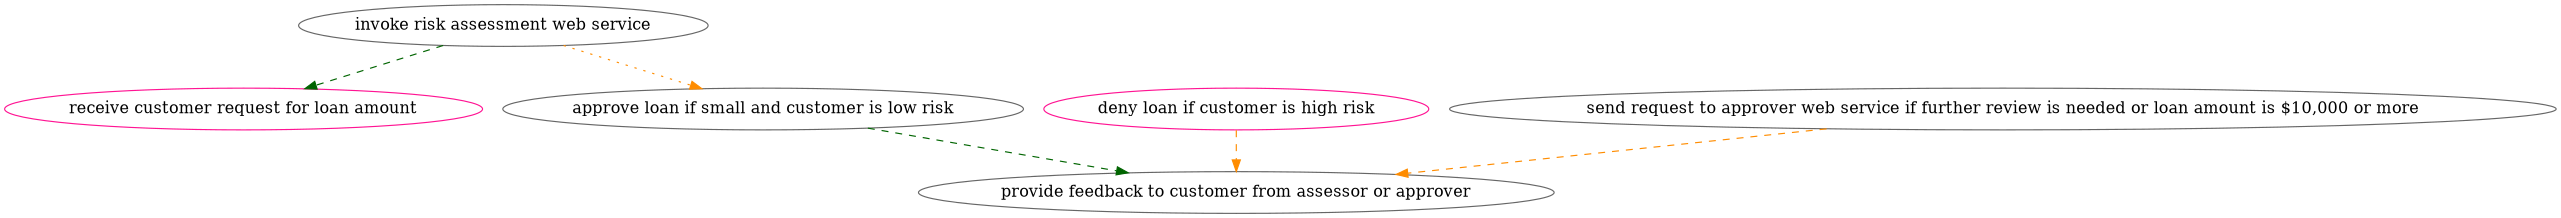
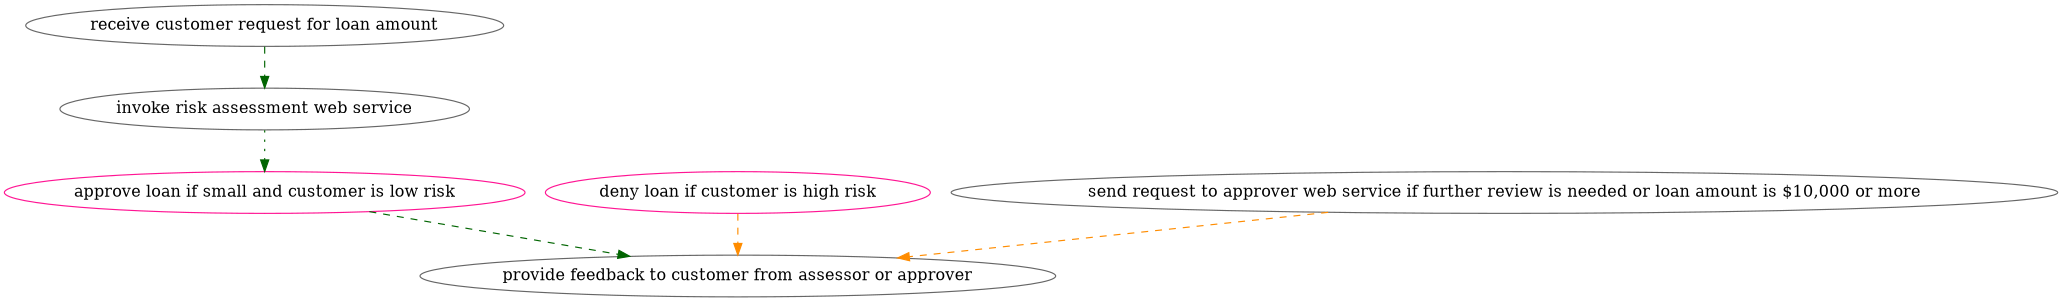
edge "invoke risk assessment web service" -> "receive customer request for loan amount": reversed
edge "invoke risk assessment web service" -> "approve loan if small and customer is low risk": color darkorange -> darkgreen
node "receive customer request for loan amount": color deeppink -> gray40
node "approve loan if small and customer is low risk": color gray40 -> deeppink
